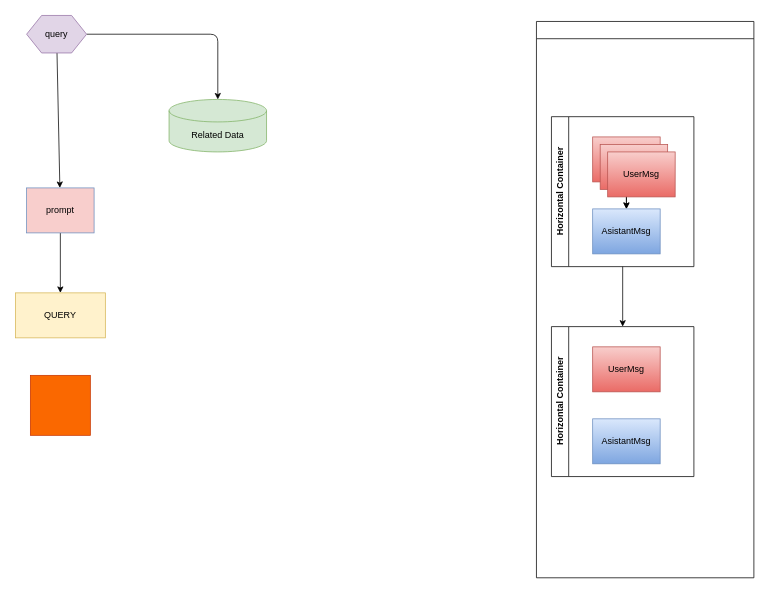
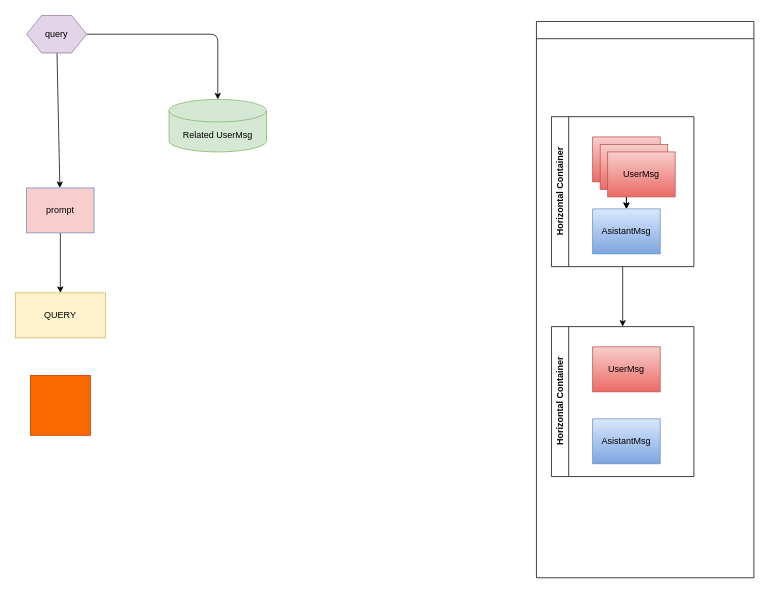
node "Related Data": label "Related Data" -> "Related UserMsg"
